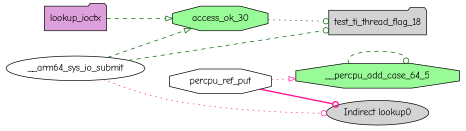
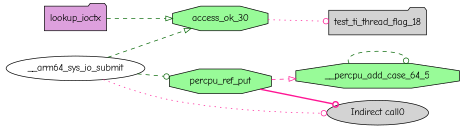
edge "access_ok_30" -> "test_ti_thread_flag_18": color darkgreen -> deeppink
edge "__arm64_sys_io_submit" -> "test_ti_thread_flag_18": now "__arm64_sys_io_submit" -> "percpu_ref_put"
edge "percpu_ref_put" -> "__percpu_add_case_64_5": style dotted -> dashed
node "percpu_ref_put": fillcolor white -> palegreen
node "Indirect lookup0": label "Indirect lookup0" -> "Indirect call0"
